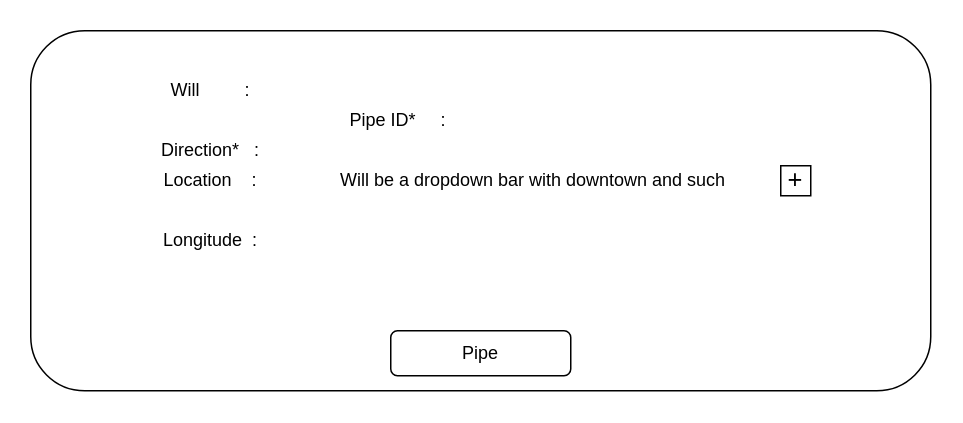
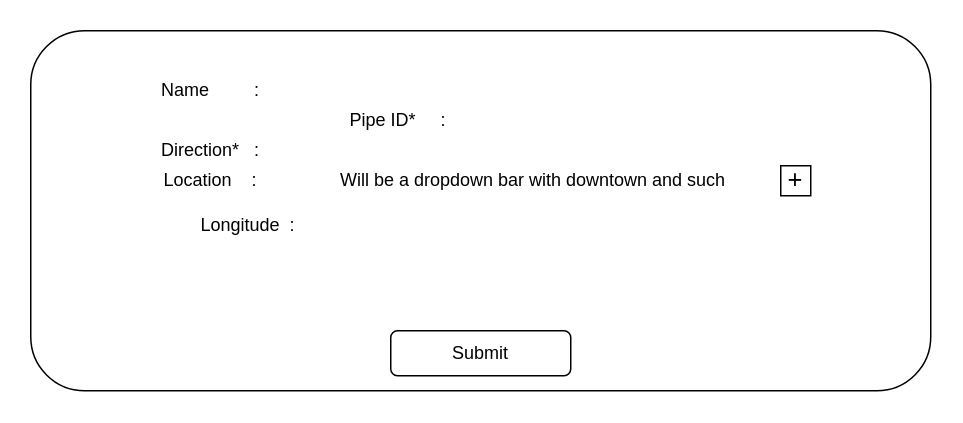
node "Will :": label "Will :" -> "Name :"
node "Longitude :": moved (211, 241) -> (248, 226)
node "Pipe": label "Pipe" -> "Submit"
